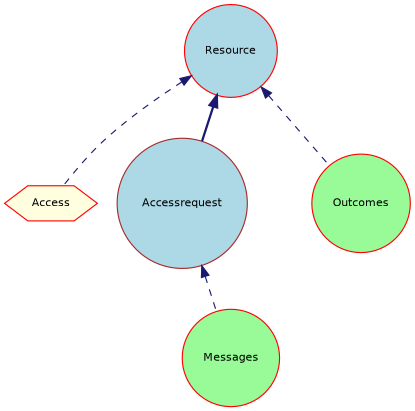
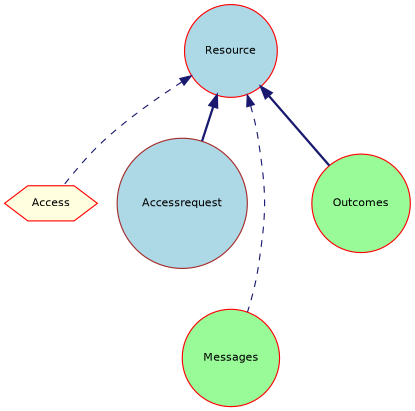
edge "Outcomes" -> "Resource": style dashed -> bold
edge "Messages" -> "Accessrequest": now "Messages" -> "Resource"
